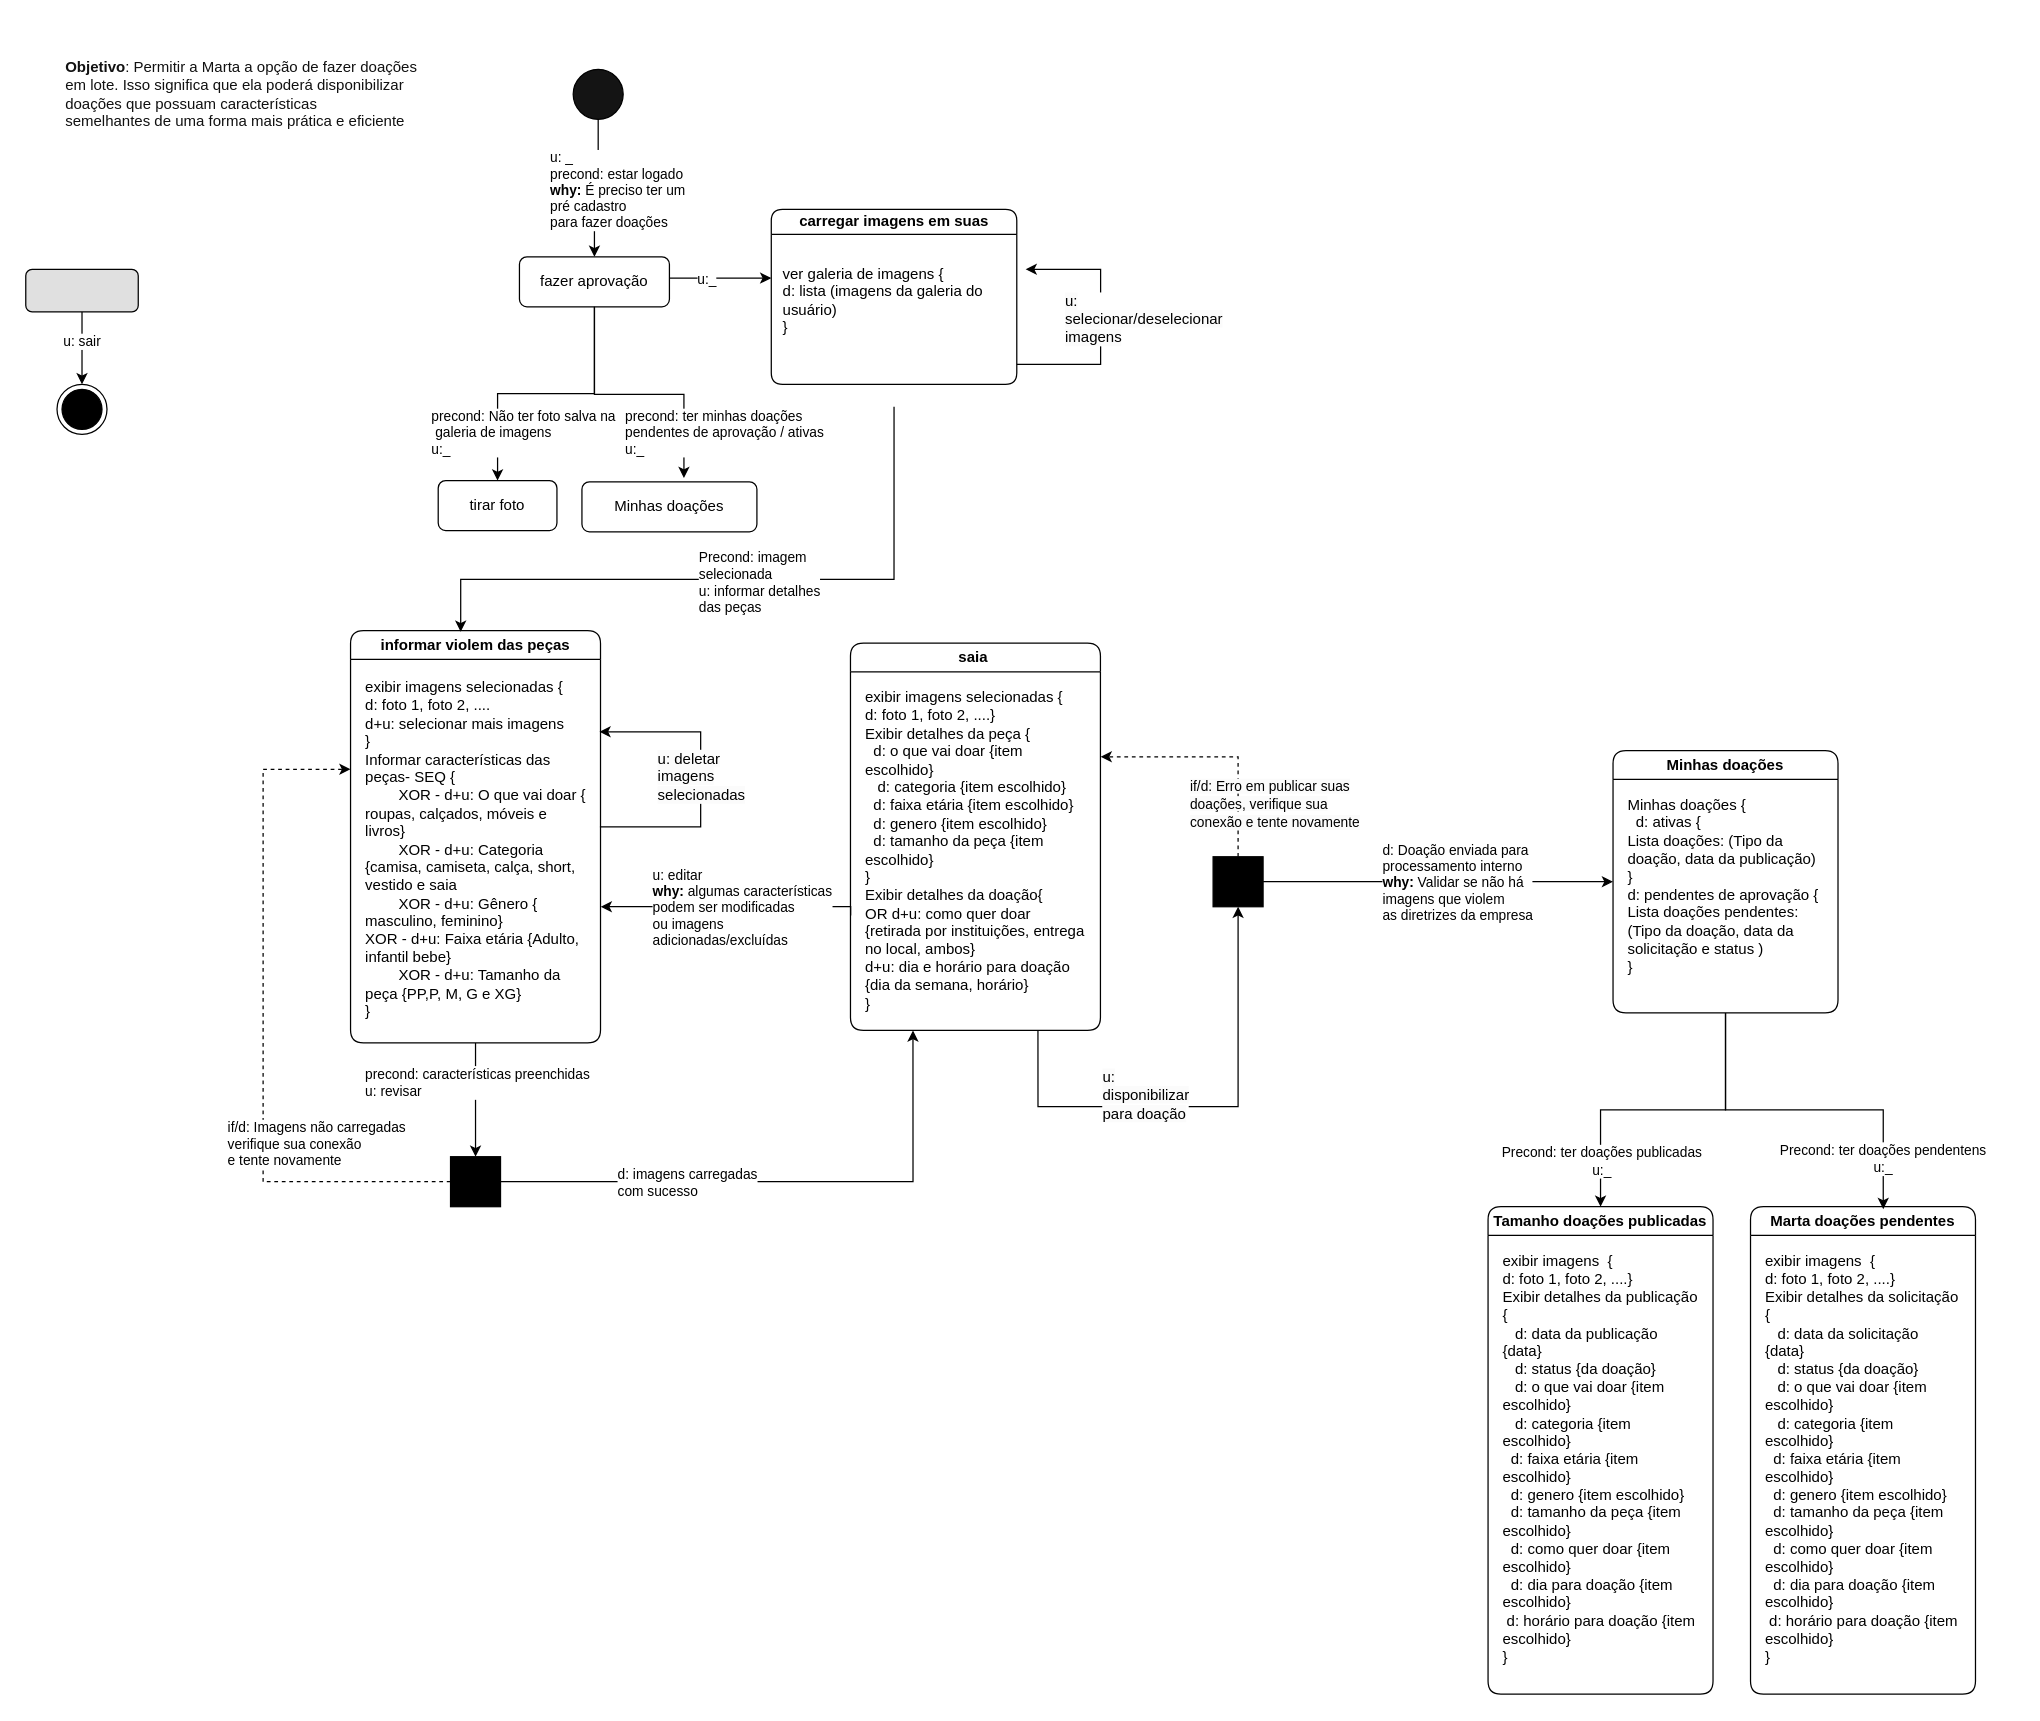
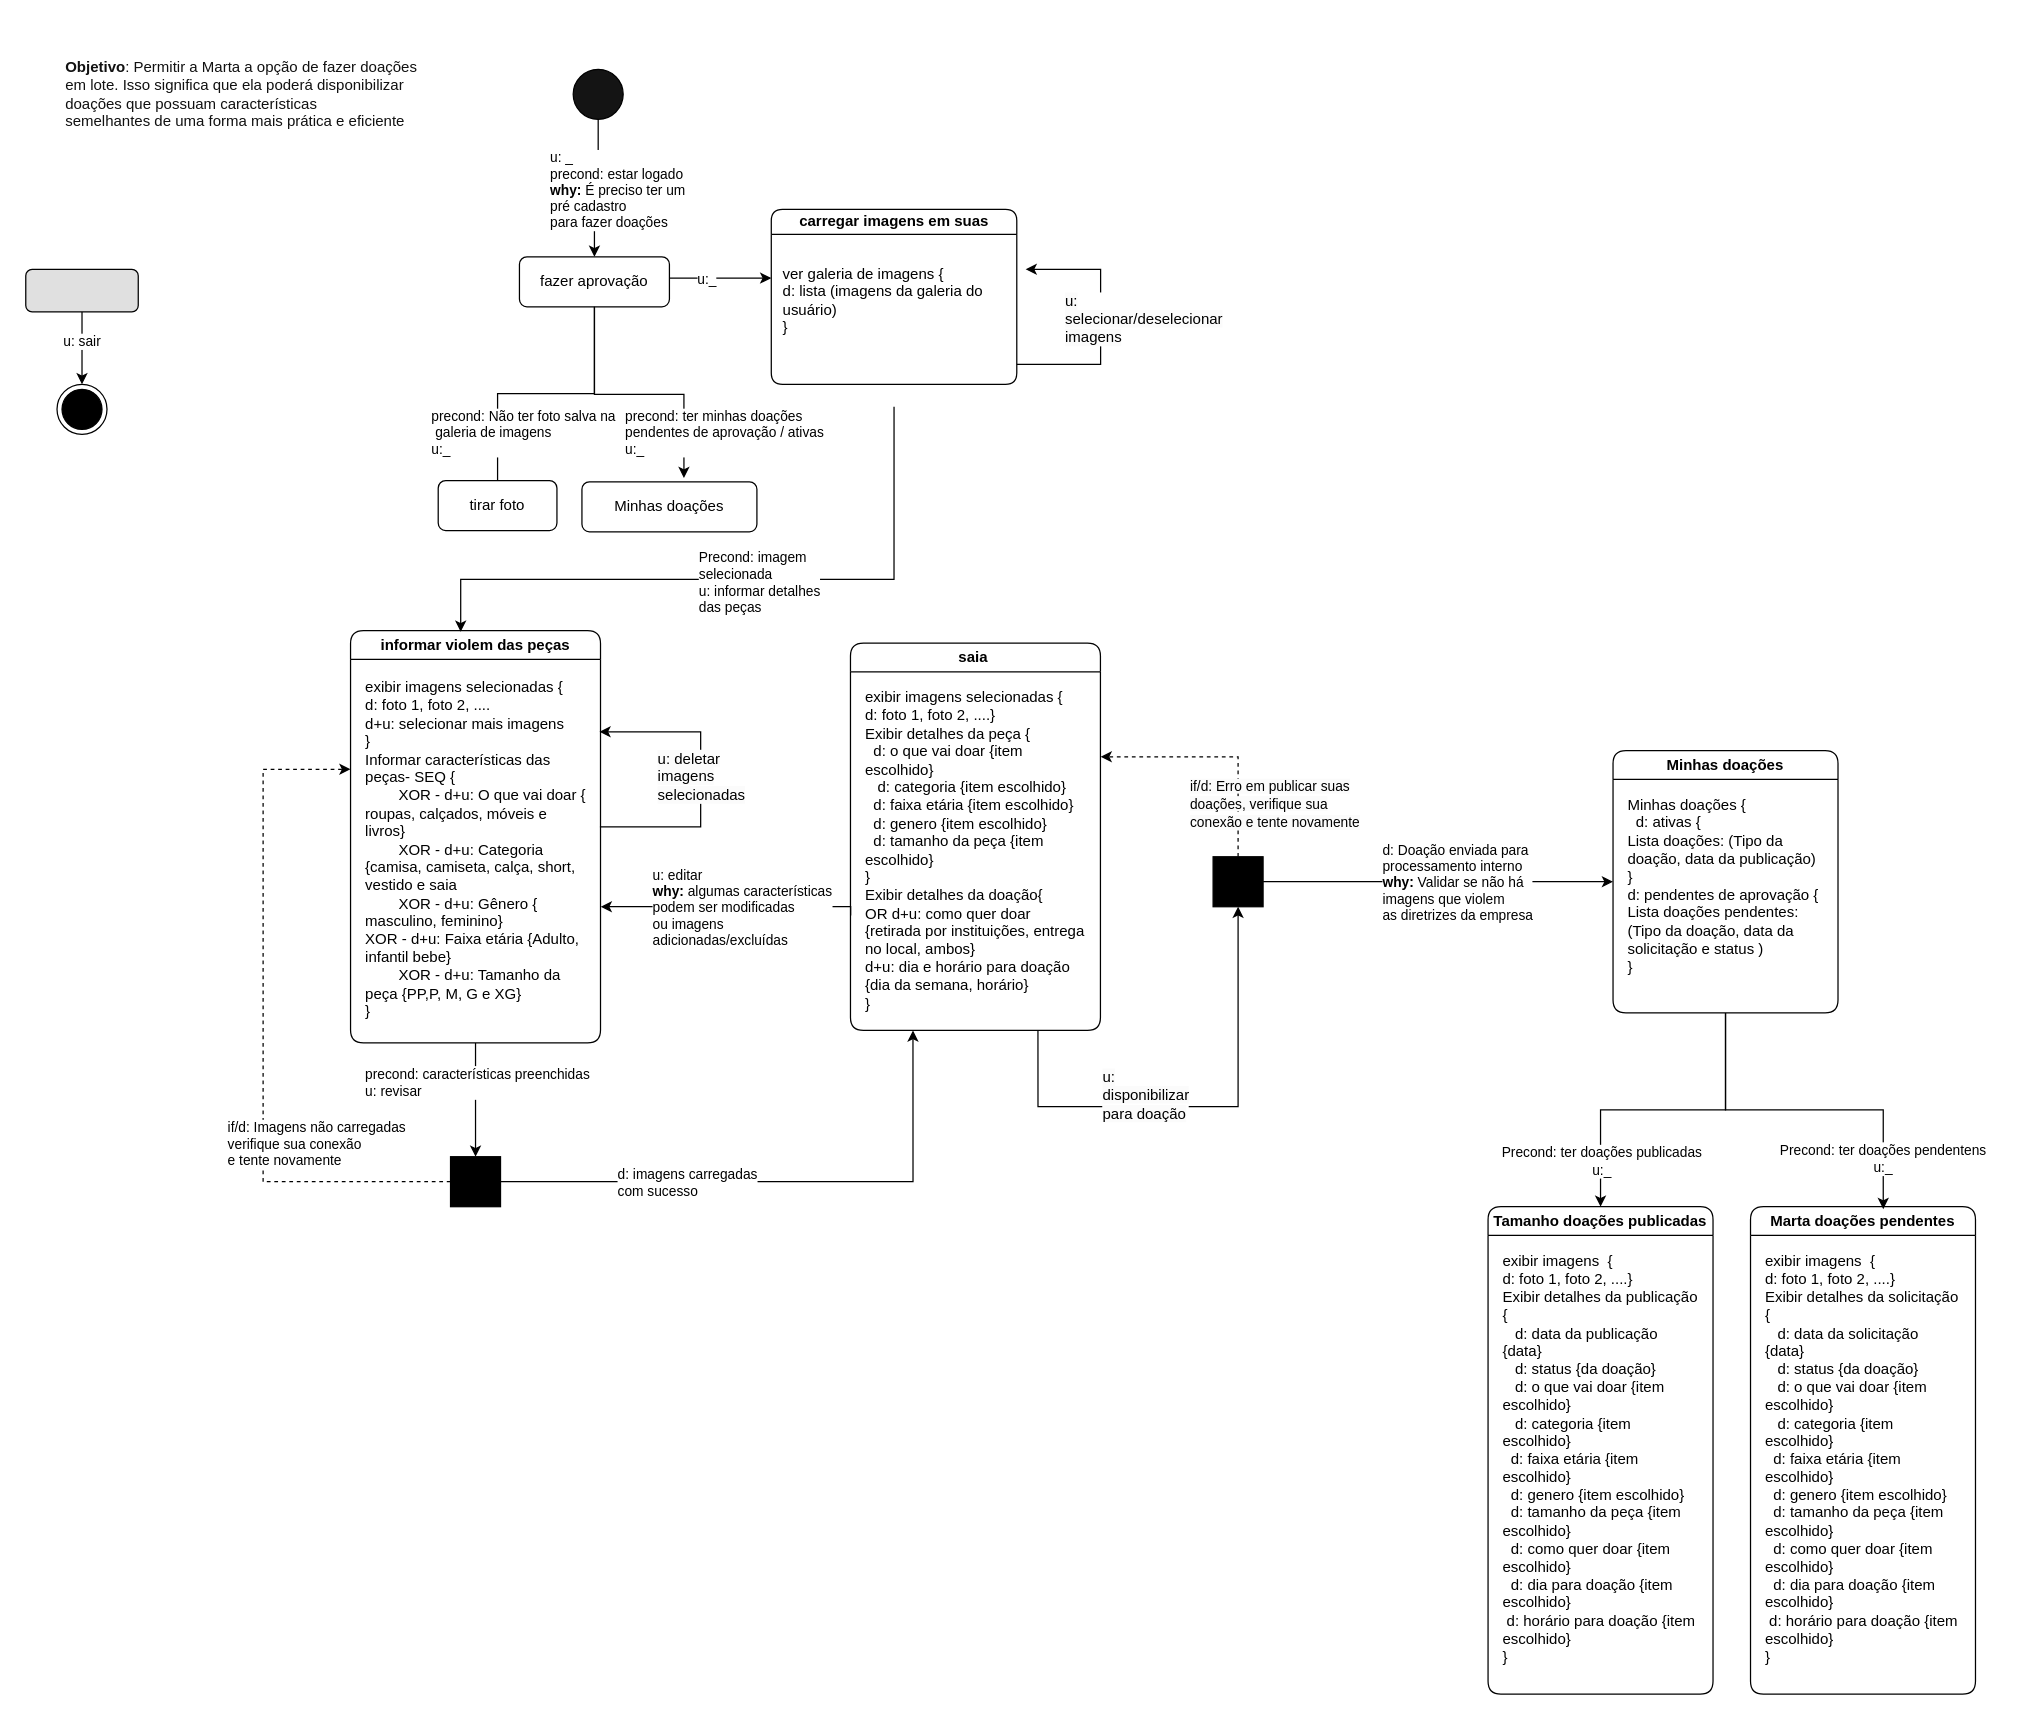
edge "fazer aprovação" -> "tirar foto": arrowhead classic -> none
